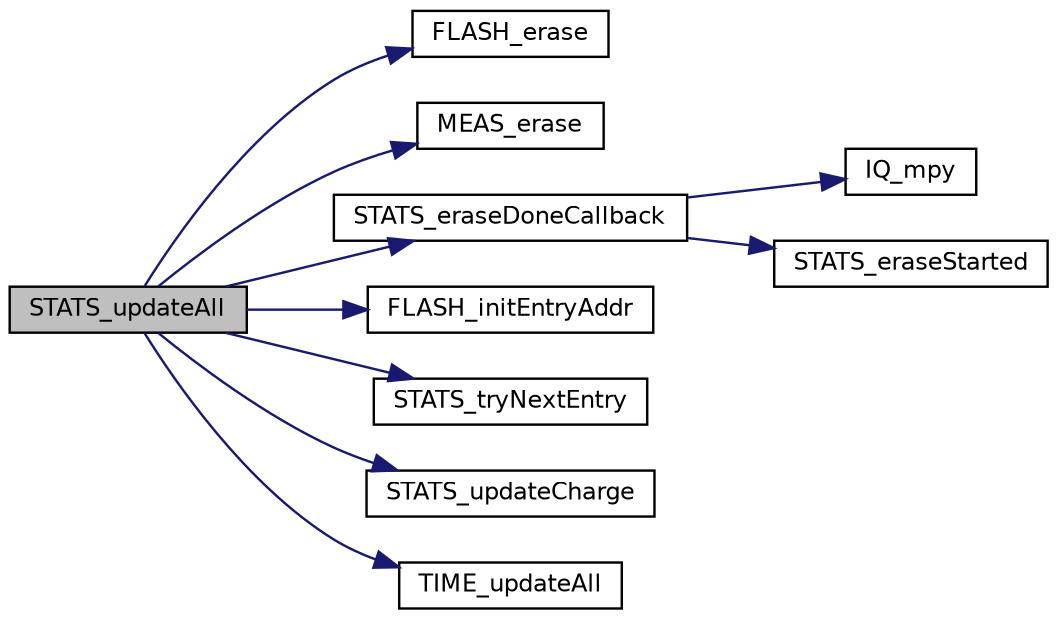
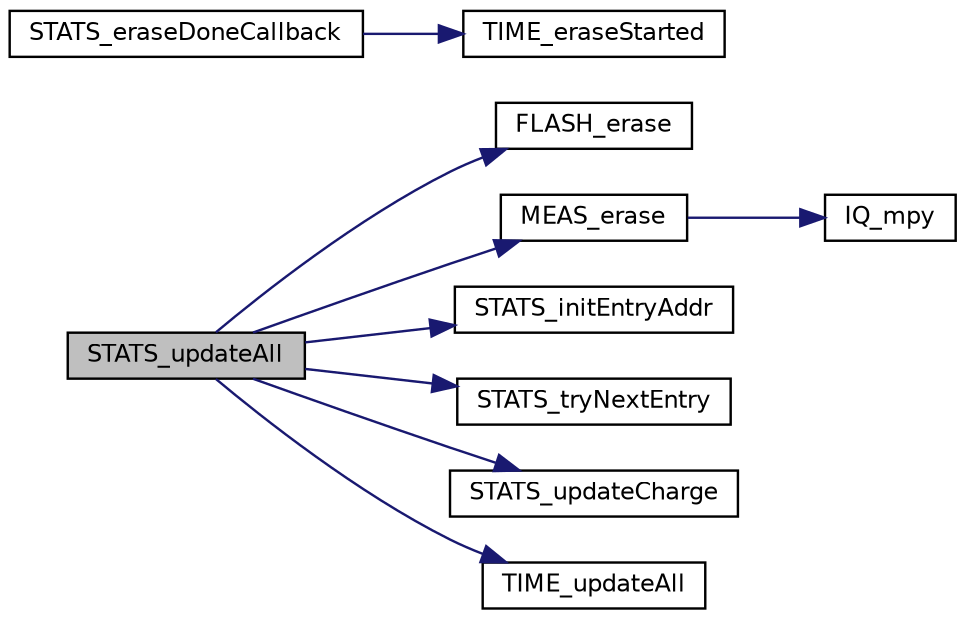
edge "STATS_eraseDoneCallback" -> "IQ_mpy": now "MEAS_erase" -> "IQ_mpy"
node "STATS_eraseStarted": label "STATS_eraseStarted" -> "TIME_eraseStarted"
edge "STATS_updateAll" -> "STATS_eraseDoneCallback": removed
node "FLASH_initEntryAddr": label "FLASH_initEntryAddr" -> "STATS_initEntryAddr"
